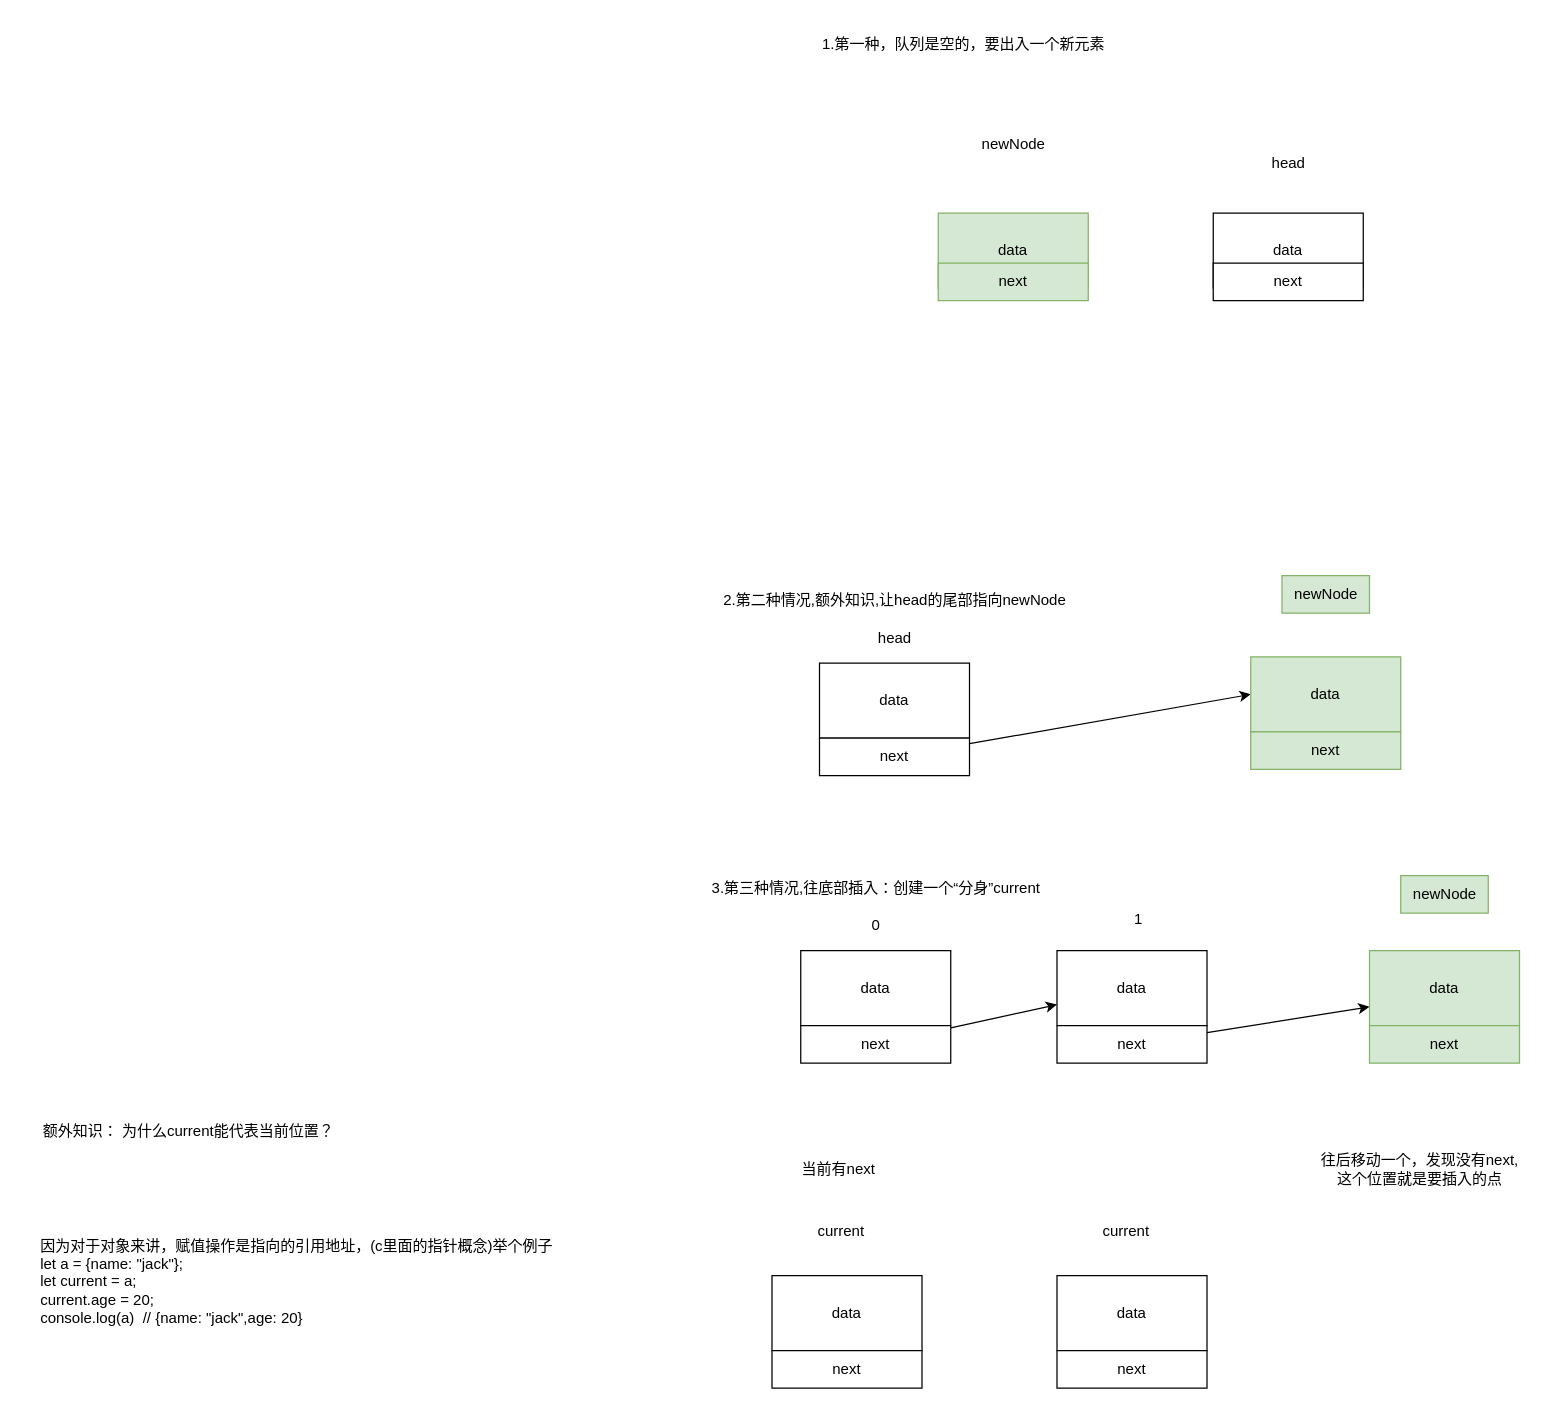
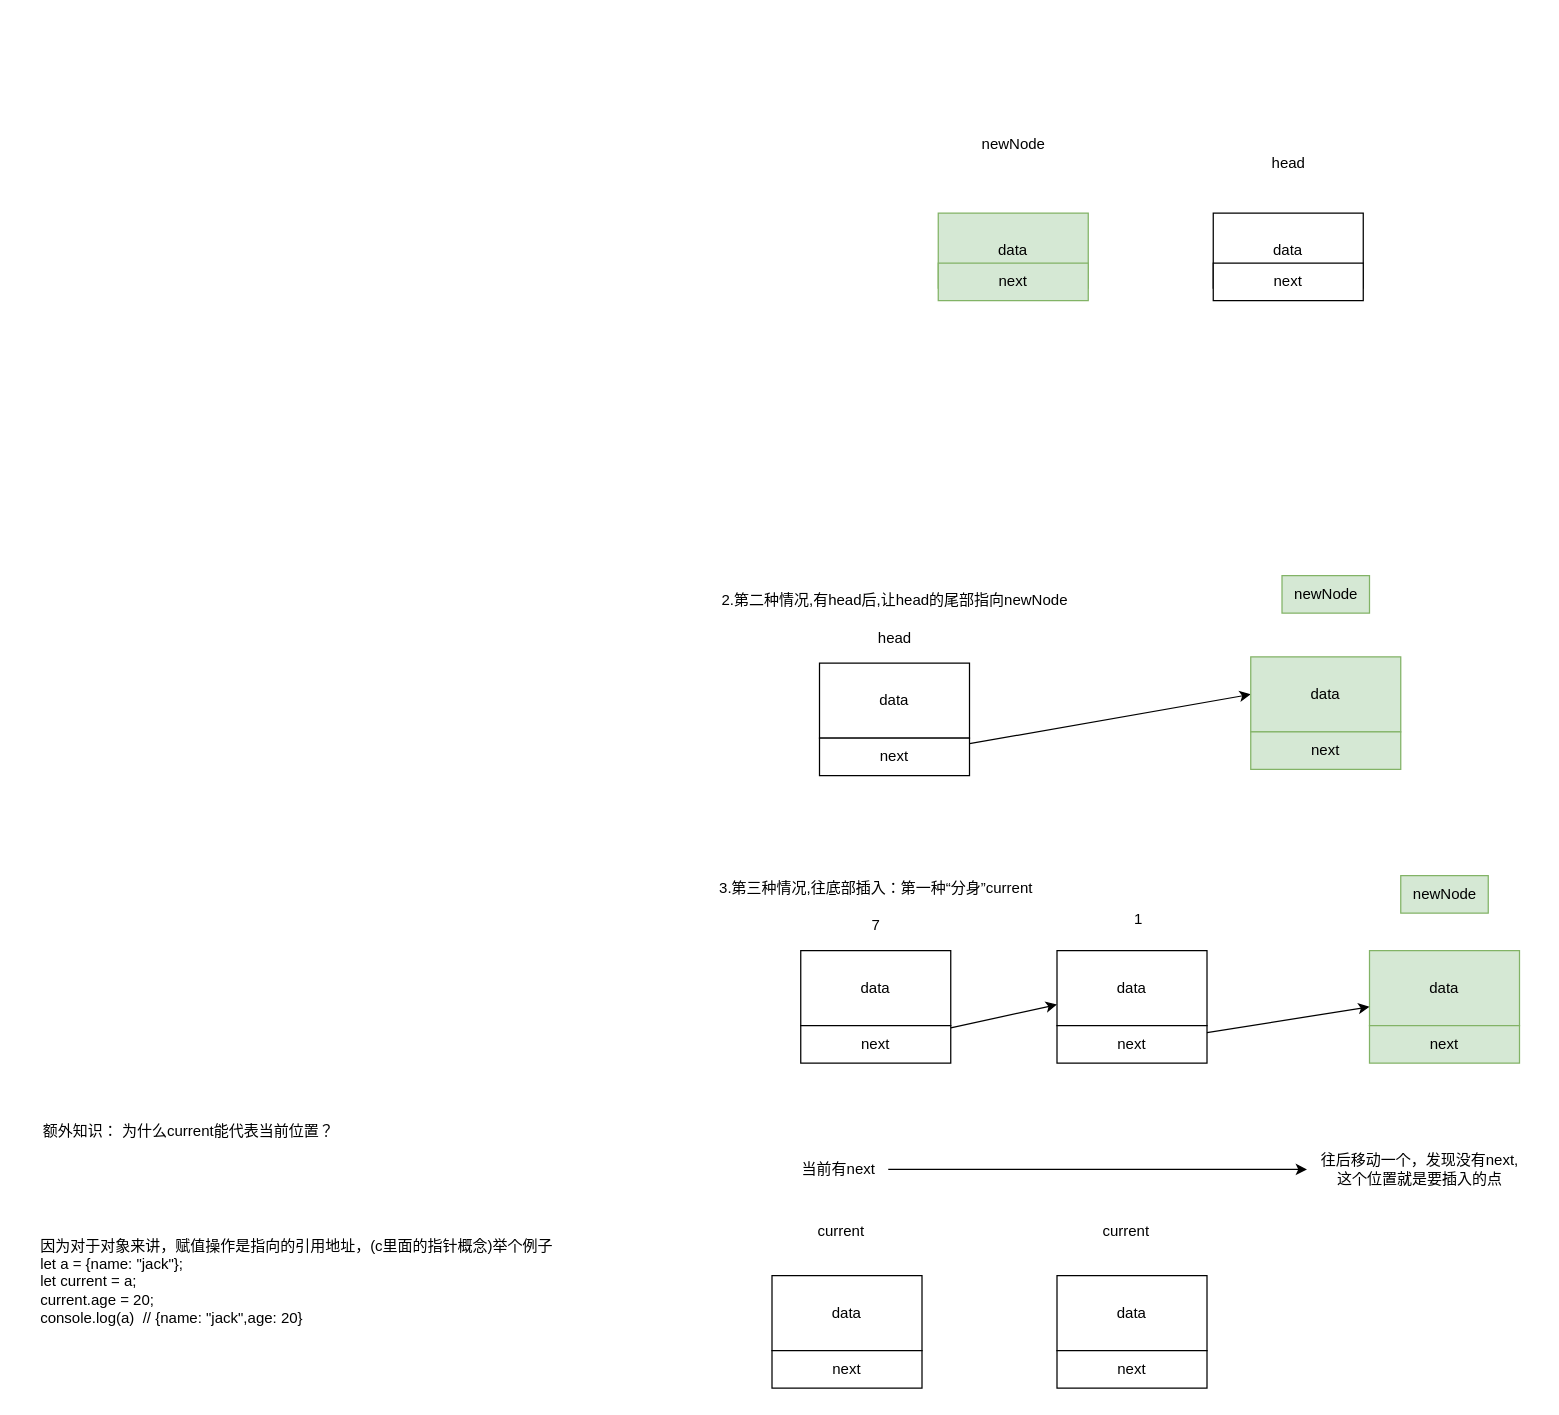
node "1.第一种，队列是空的，要出入一个新元素": removed
node "2.第二种情况,额外知识,让head的尾部指向newNode": label "2.第二种情况,额外知识,让head的尾部指向newNode" -> "2.第二种情况,有head后,让head的尾部指向newNode"
node "3.第三种情况,往底部插入：创建一个“分身”current": label "3.第三种情况,往底部插入：创建一个“分身”current" -> "3.第三种情况,往底部插入：第一种“分身”current"
node "0": label "0" -> "7"
edge "当前有next" -> "往后移动一个，发现没有next, 这个位置就是要插入的点": added
